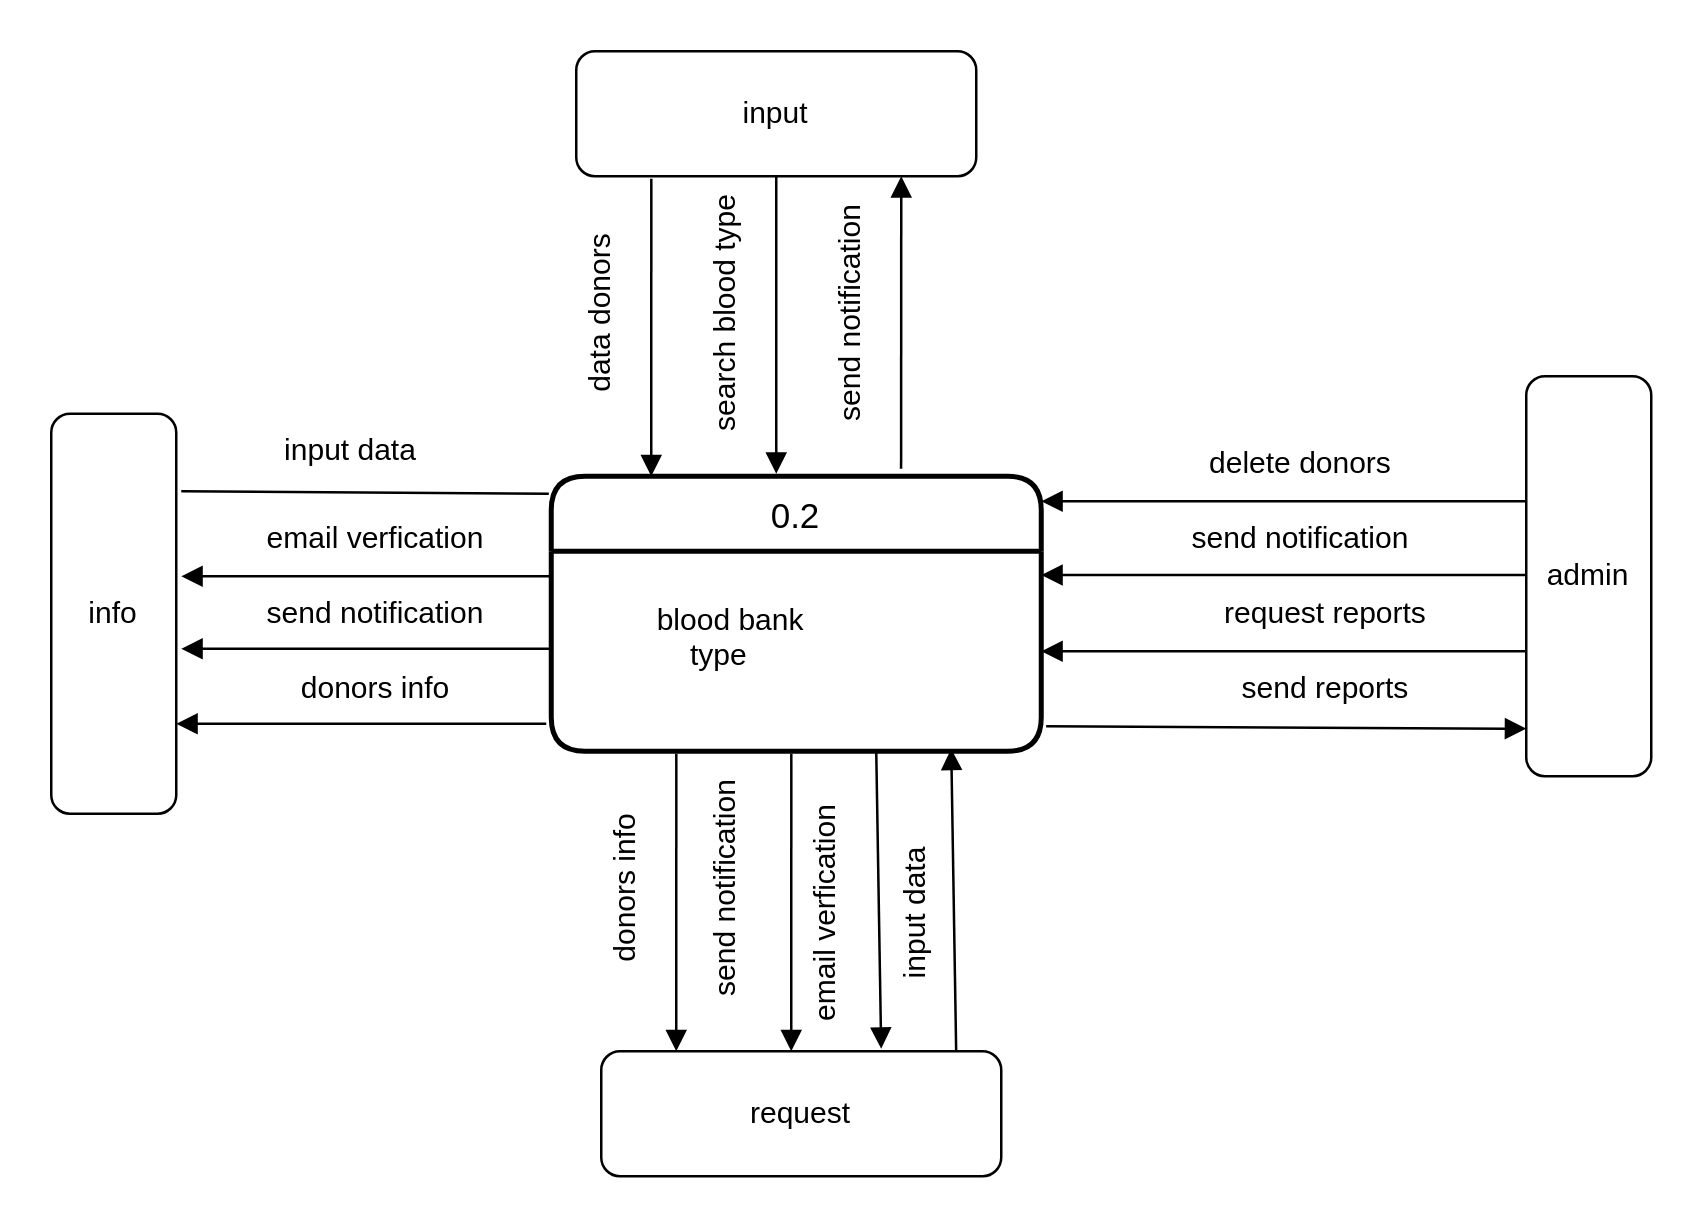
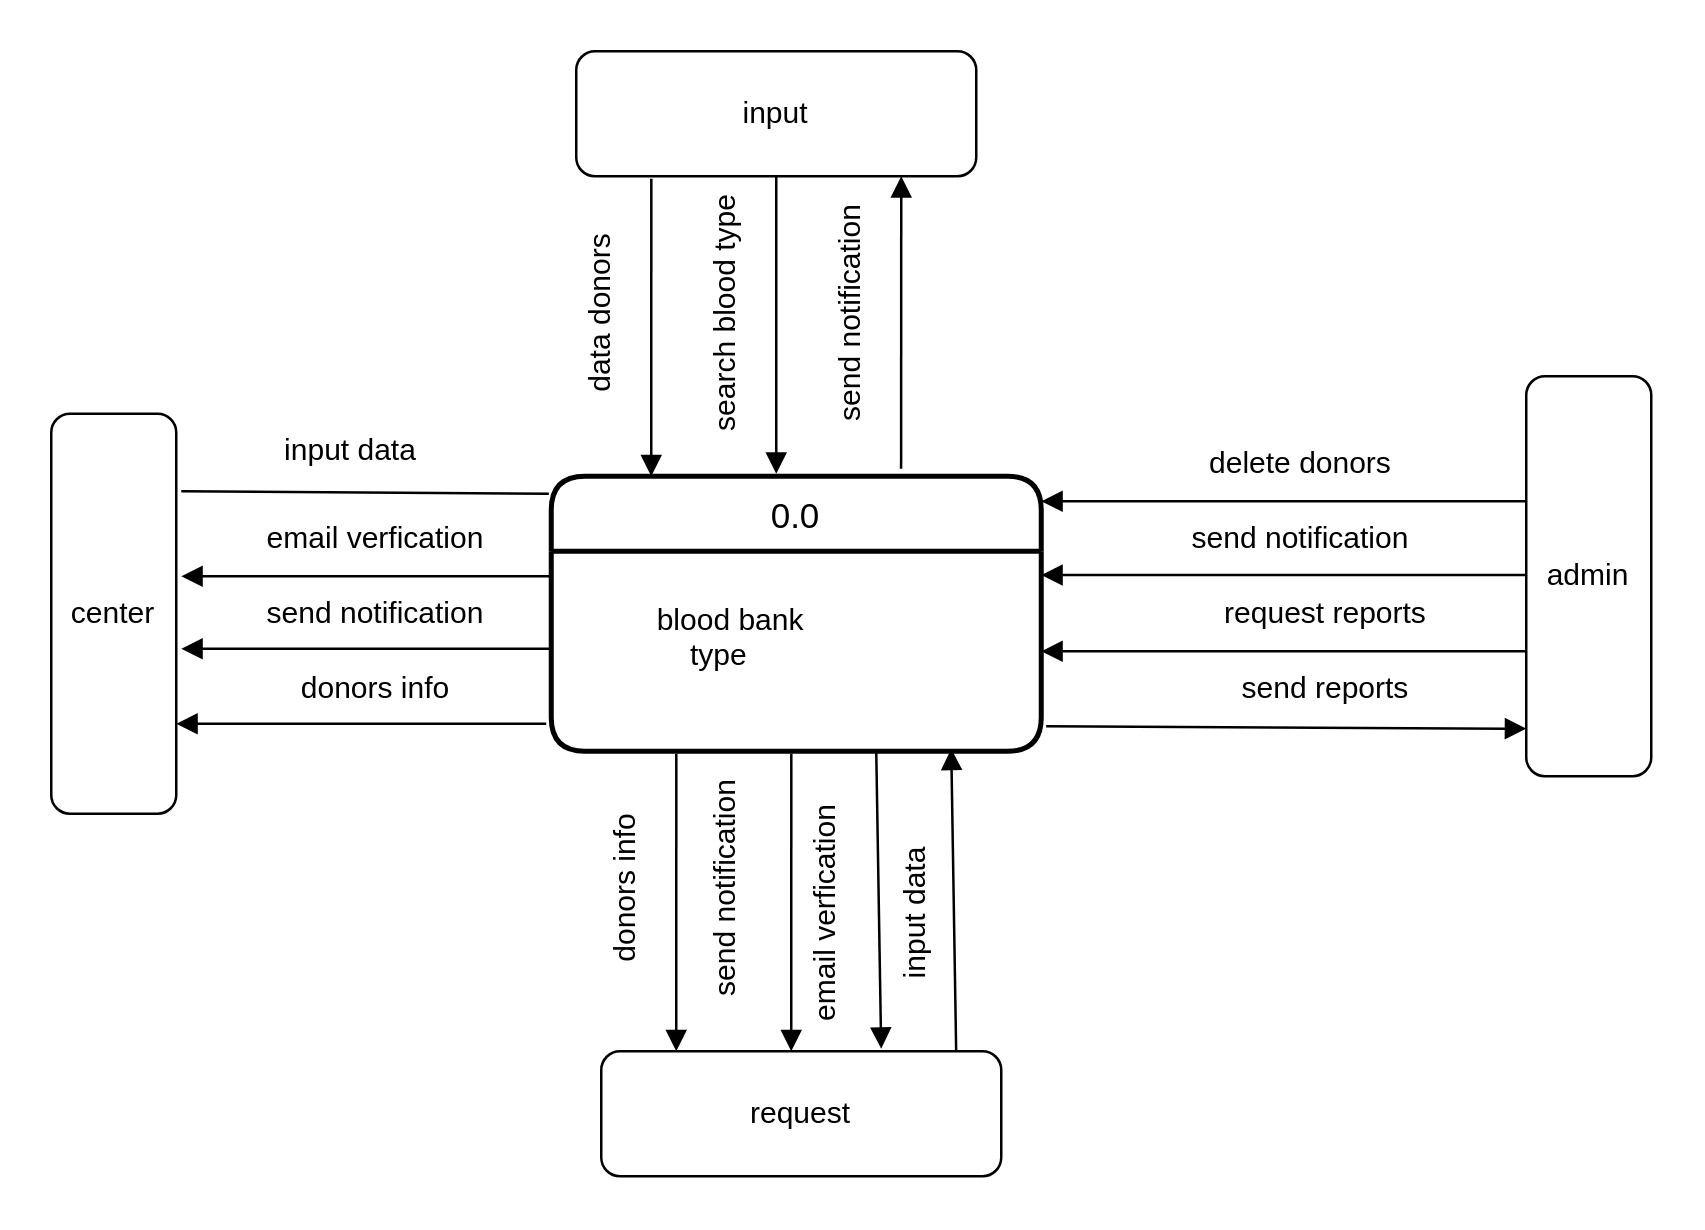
node "0.2": label "0.2" -> "0.0"
node "info": label "info" -> "center"
